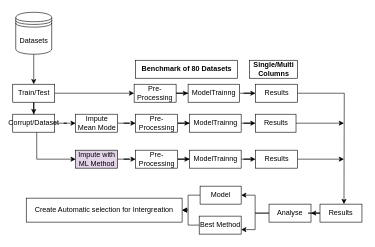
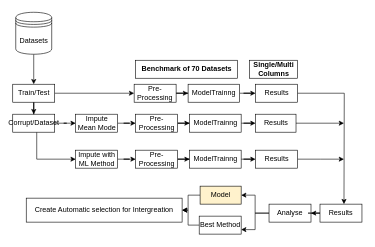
node "Benchmark of 80 Datasets": label "Benchmark of 80 Datasets" -> "Benchmark of 70 Datasets"
node "Impute with ML Method": fillcolor #e1d5e7 -> #ffffff
node "Model": fillcolor #ffffff -> #fff2cc
